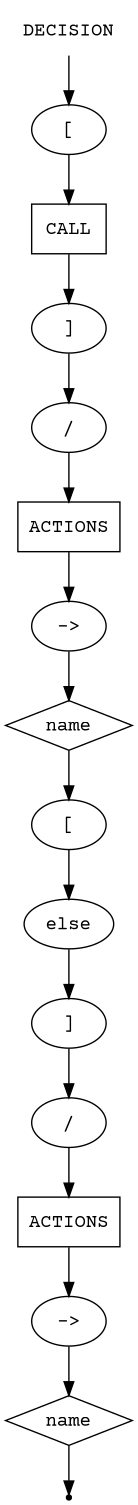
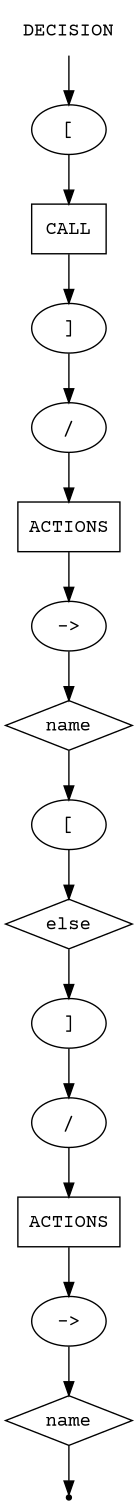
node "else": shape ellipse -> diamond
